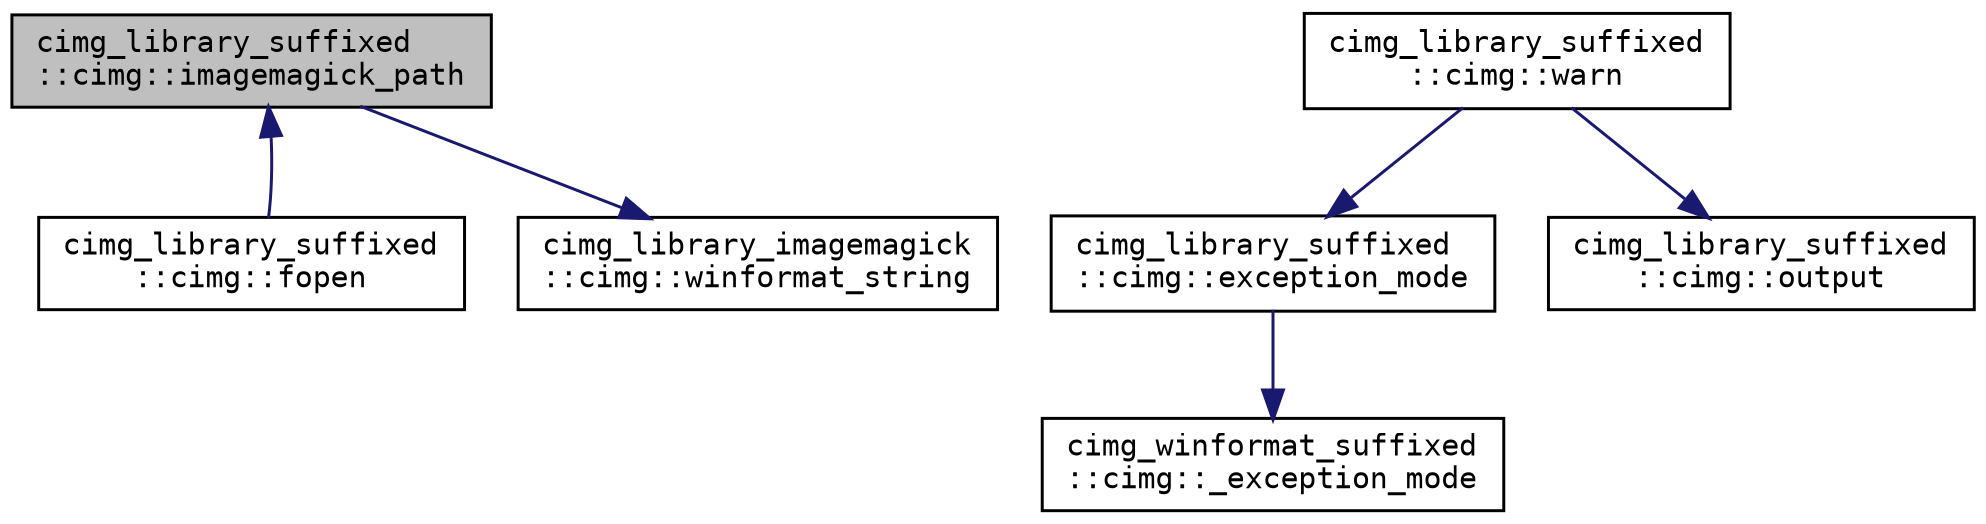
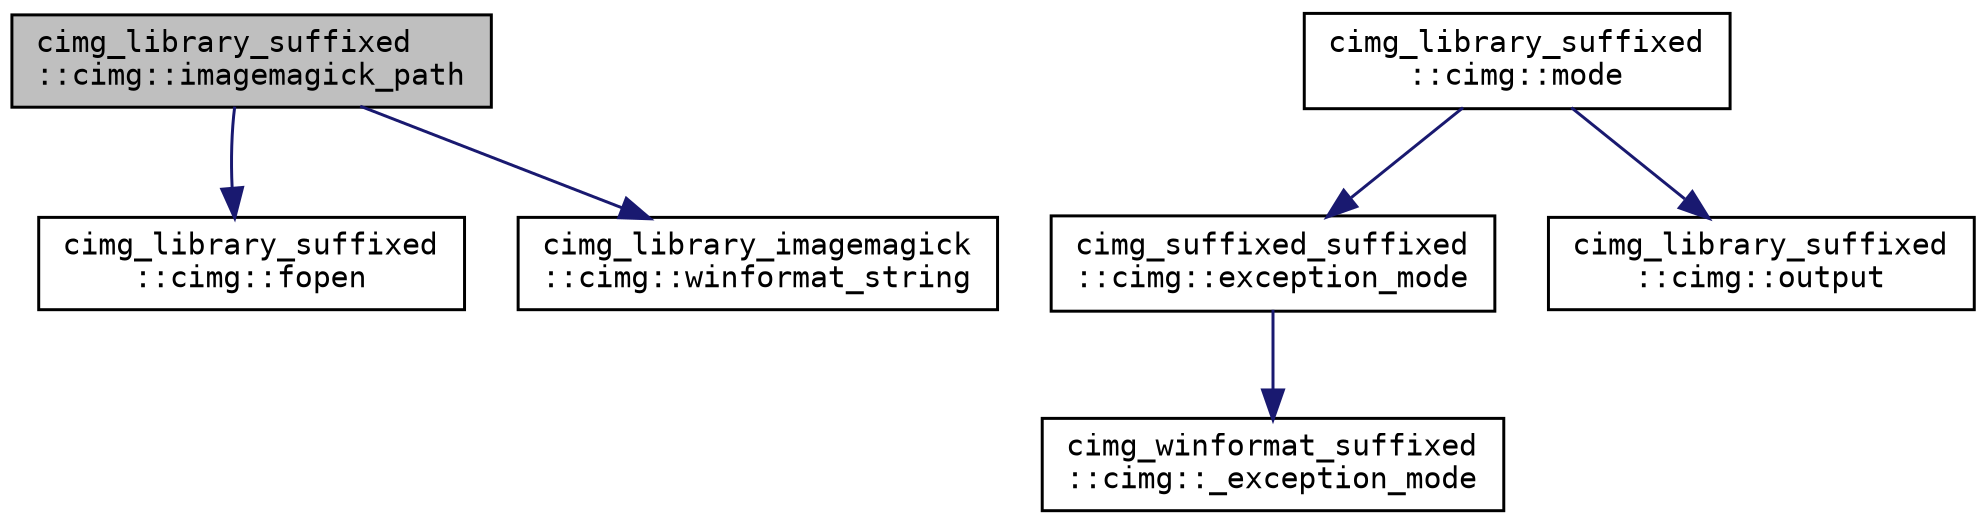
node "cimg_library_suffixed ::cimg::warn": label "cimg_library_suffixed ::cimg::warn" -> "cimg_library_suffixed ::cimg::mode"
edge "cimg_library_suffixed ::cimg::fopen" -> "cimg_library_suffixed ::cimg::imagemagick_path": reversed
node "cimg_library_suffixed ::cimg::exception_mode": label "cimg_library_suffixed ::cimg::exception_mode" -> "cimg_suffixed_suffixed ::cimg::exception_mode"
